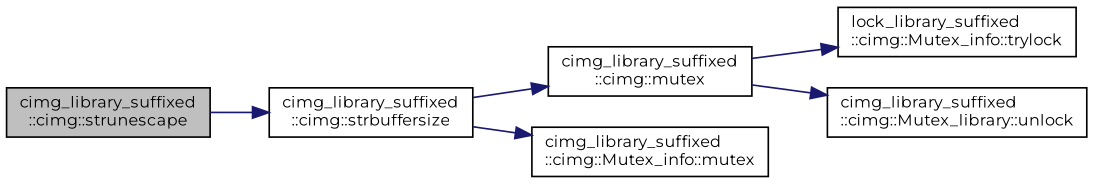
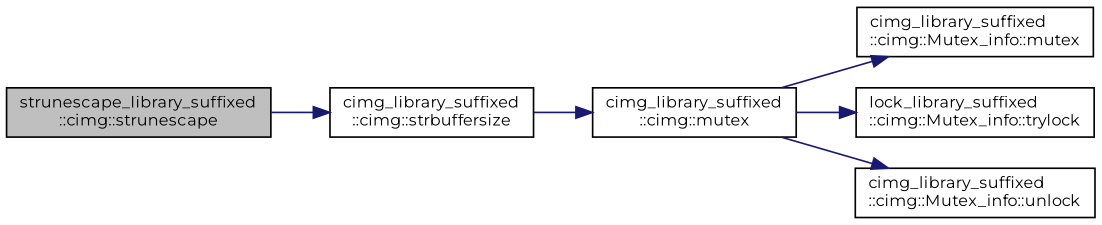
node "cimg_library_suffixed ::cimg::strunescape": label "cimg_library_suffixed ::cimg::strunescape" -> "strunescape_library_suffixed ::cimg::strunescape"
node "cimg_library_suffixed ::cimg::Mutex_library::unlock": label "cimg_library_suffixed ::cimg::Mutex_library::unlock" -> "cimg_library_suffixed ::cimg::Mutex_info::unlock"
edge "cimg_library_suffixed ::cimg::strbuffersize" -> "cimg_library_suffixed ::cimg::Mutex_info::mutex": now "cimg_library_suffixed ::cimg::mutex" -> "cimg_library_suffixed ::cimg::Mutex_info::mutex"
